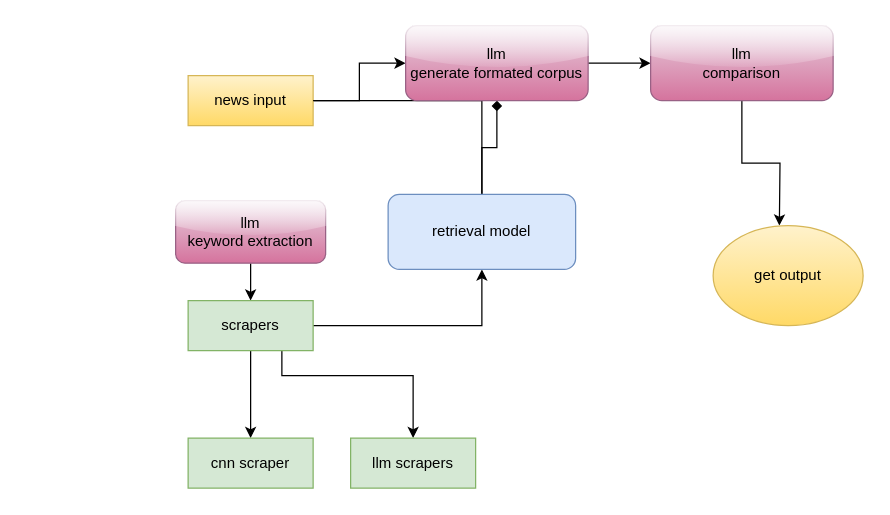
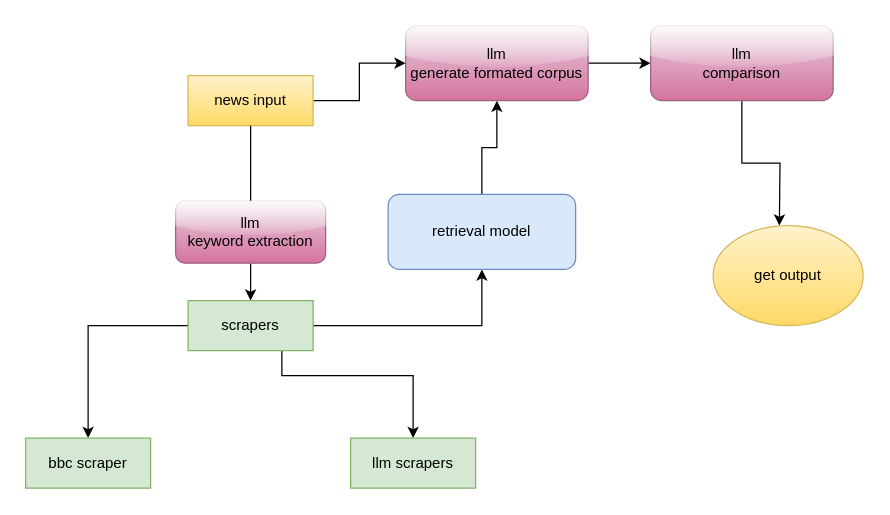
edge "news input" -- "retrieval model": now "news input" -- "llm keyword extraction"
edge "retrieval model" -> "llm generate formated corpus": arrowhead diamond -> classic
edge "scrapers" -> "bbc scraper": added
edge "scrapers" -> "cnn scraper": removed
node "bbc scraper": added
node "cnn scraper": removed
